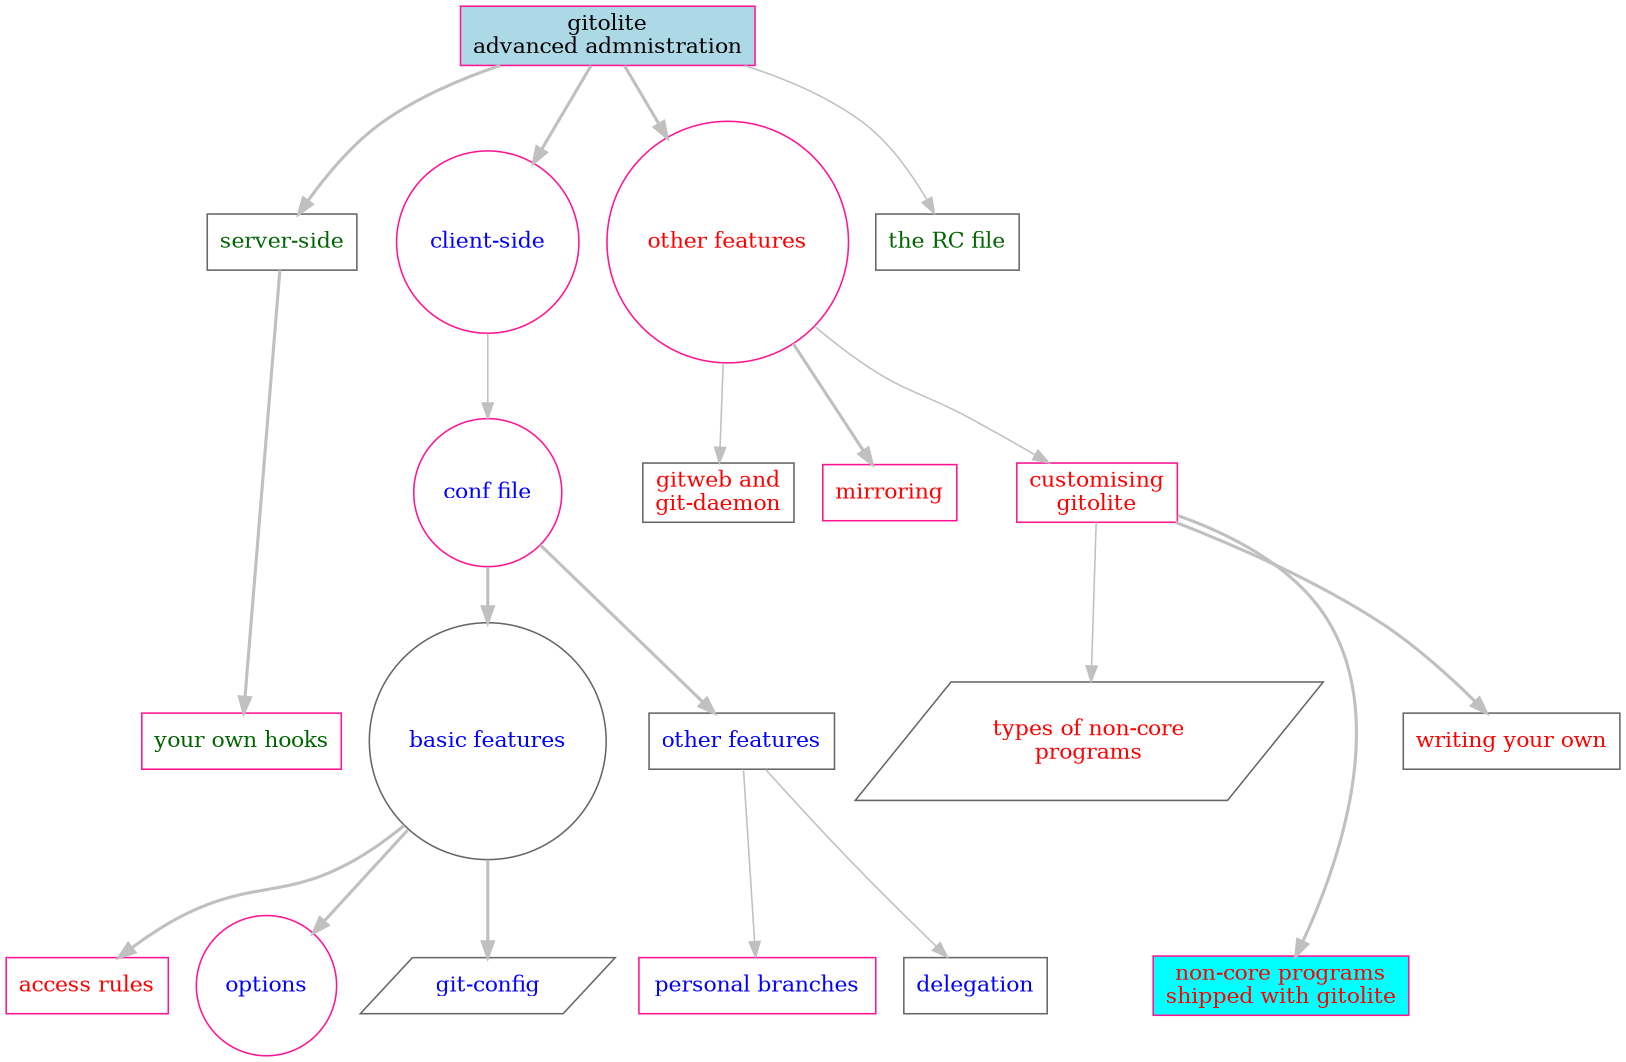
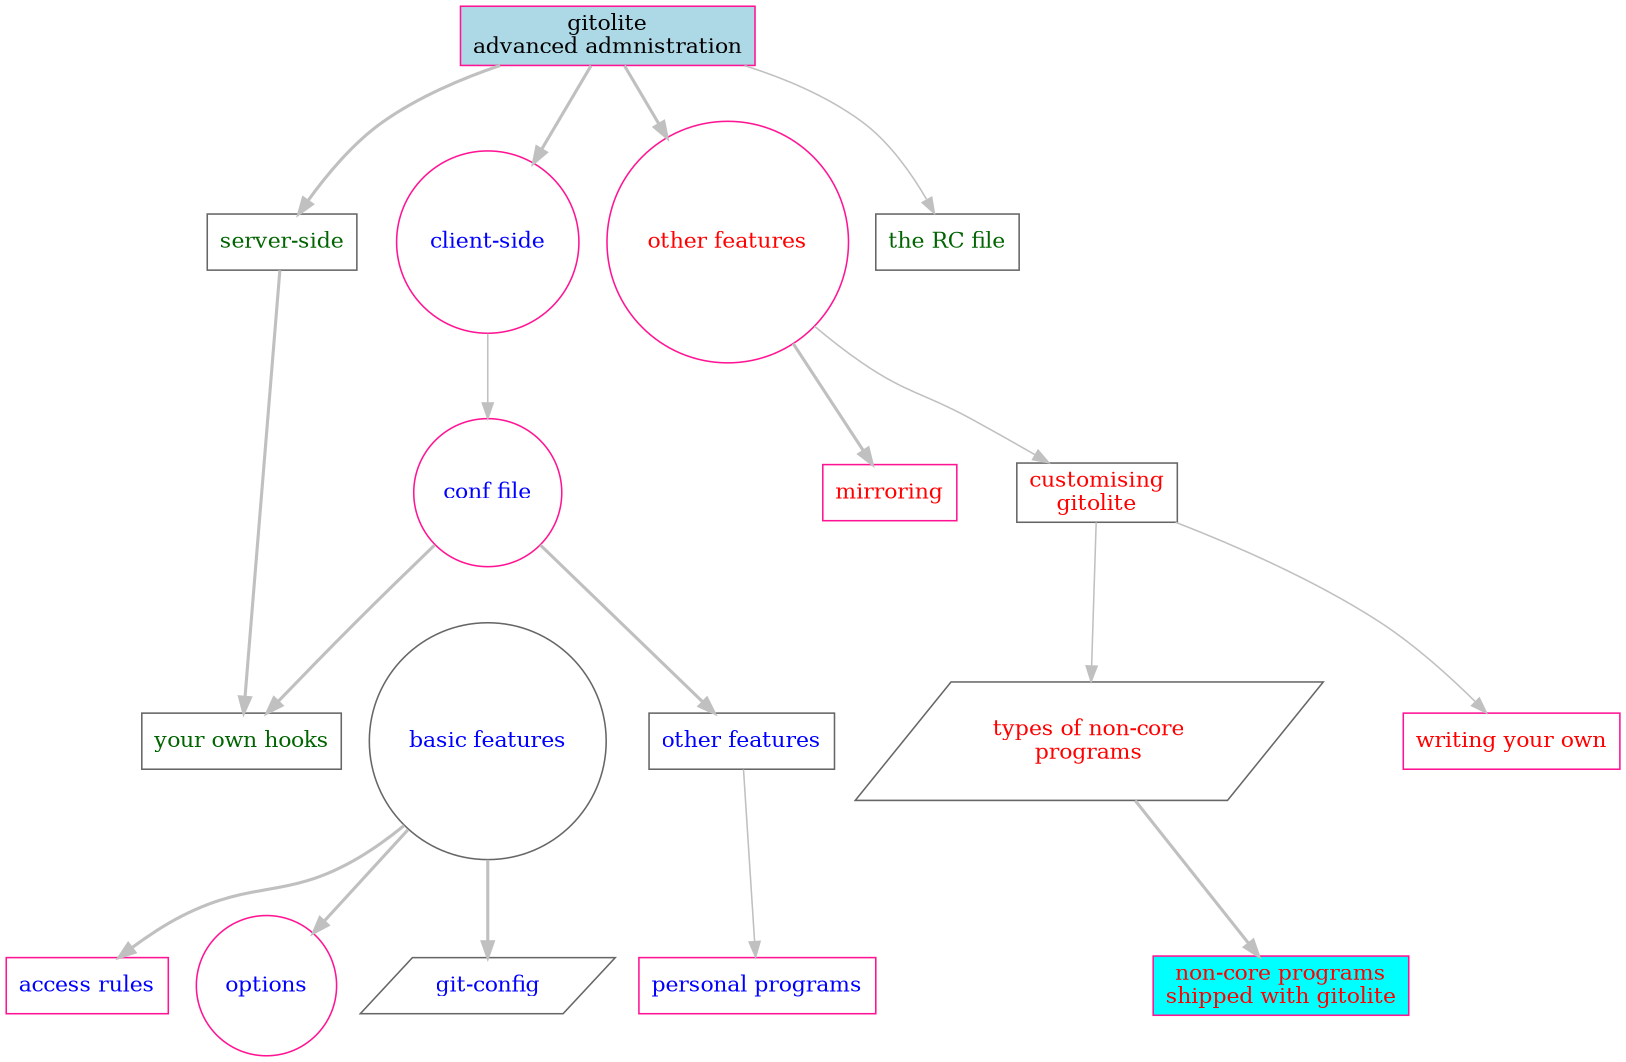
node "gitweb and git-daemon": removed
node "customising gitolite": color deeppink -> gray40
edge "conf file" -> "basic features": now "conf file" -> "your own hooks"
edge "customising gitolite" -> "writing your own": style bold -> solid
edge "customising gitolite" -> "non-core programs shipped with gitolite": now "types of non-core programs" -> "non-core programs shipped with gitolite"
node "your own hooks": color deeppink -> gray40
node "writing your own": color gray40 -> deeppink
node "access rules": fontcolor red -> blue
node "personal branches": label "personal branches" -> "personal programs"
node "delegation": removed
